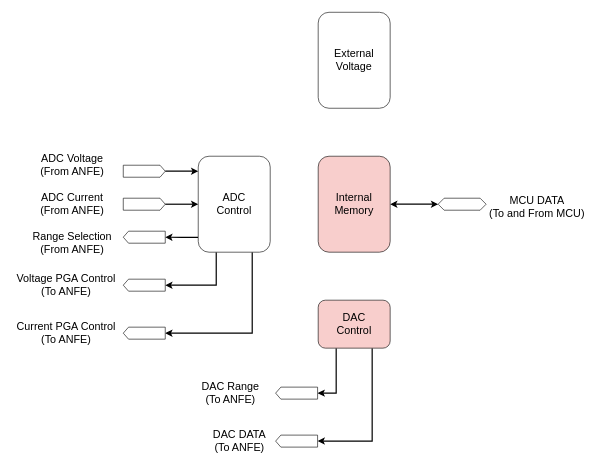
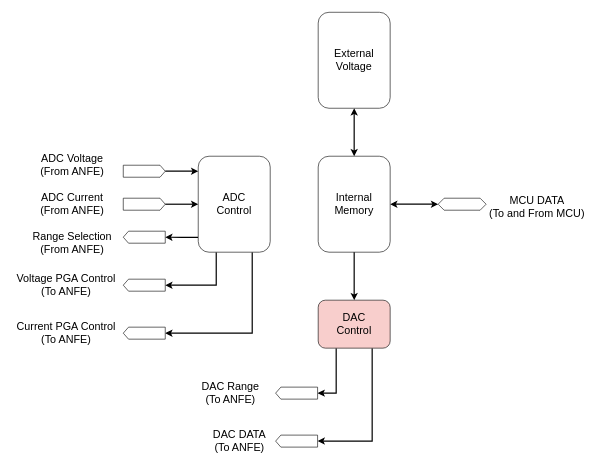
edge "External Voltage" -- "Internal Memory": added
node "Internal Memory": fillcolor #f8cecc -> #ffffff
edge "Internal Memory" -> "DAC Control": added
